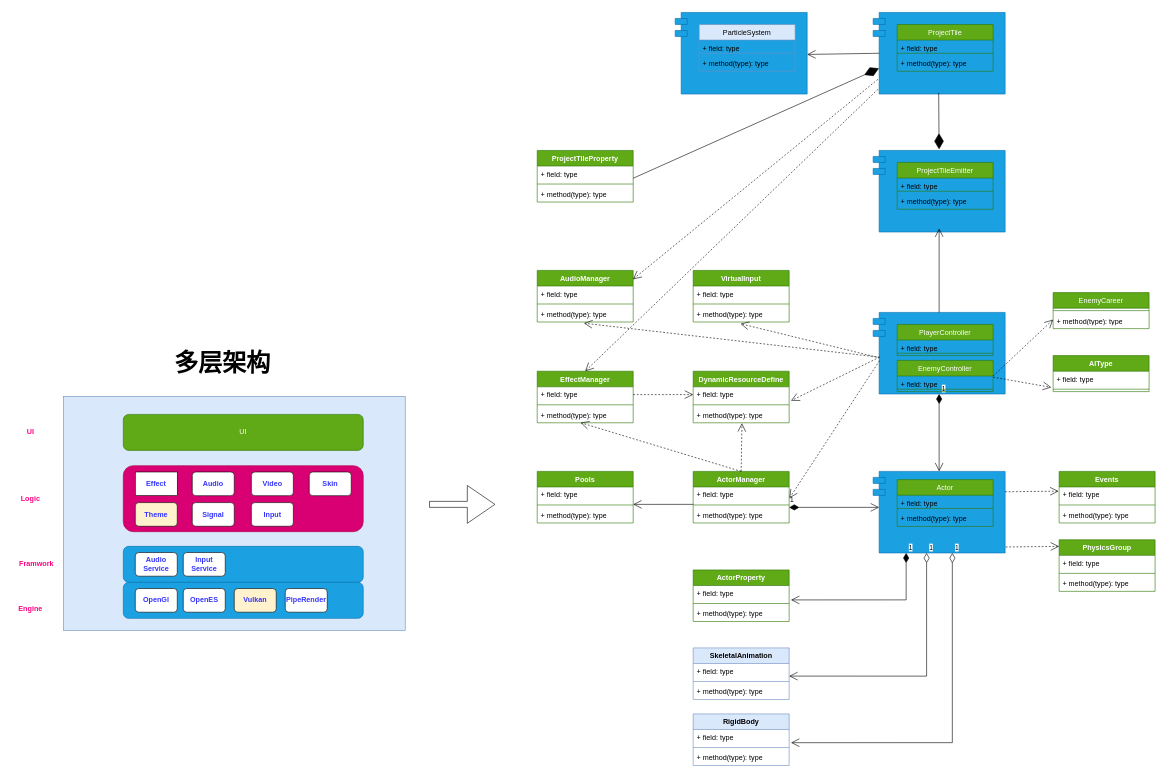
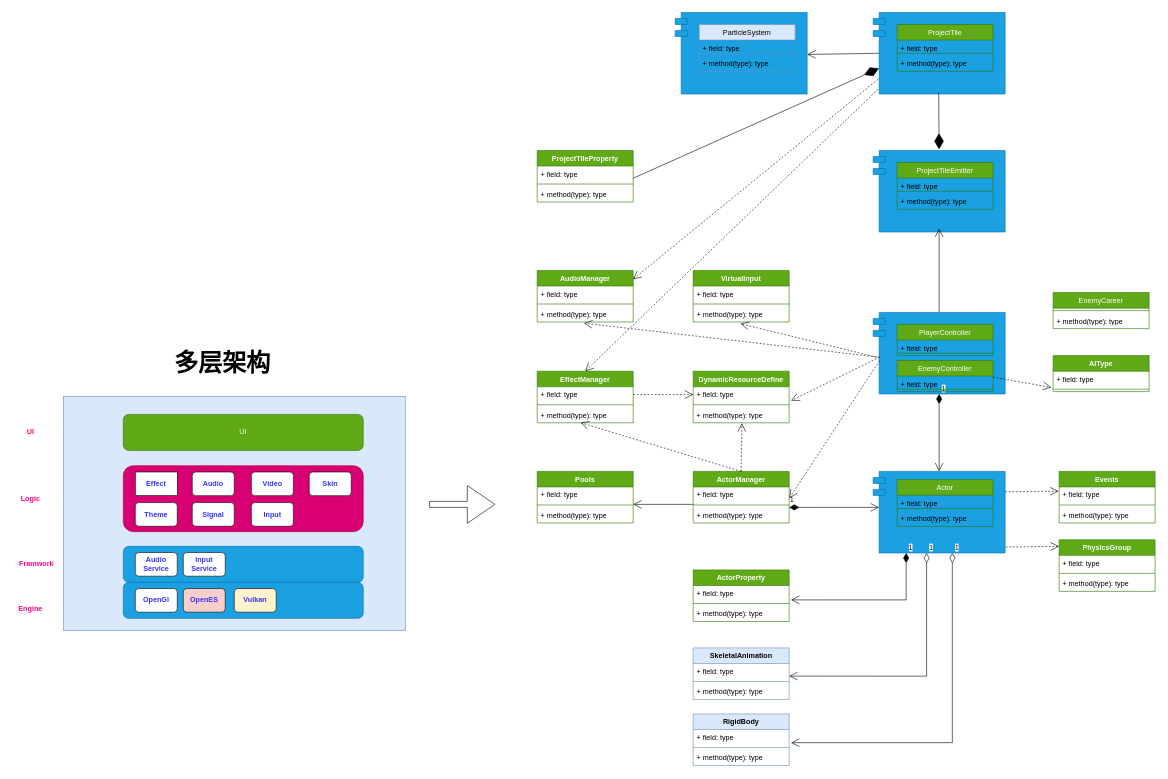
edge "EnemyController" -> "EnemyCareer": removed
node "Theme": fillcolor #fff2cc -> #ffffff
node "OpenES": fillcolor #ffffff -> #f8cecc
node "PipeRender": removed
